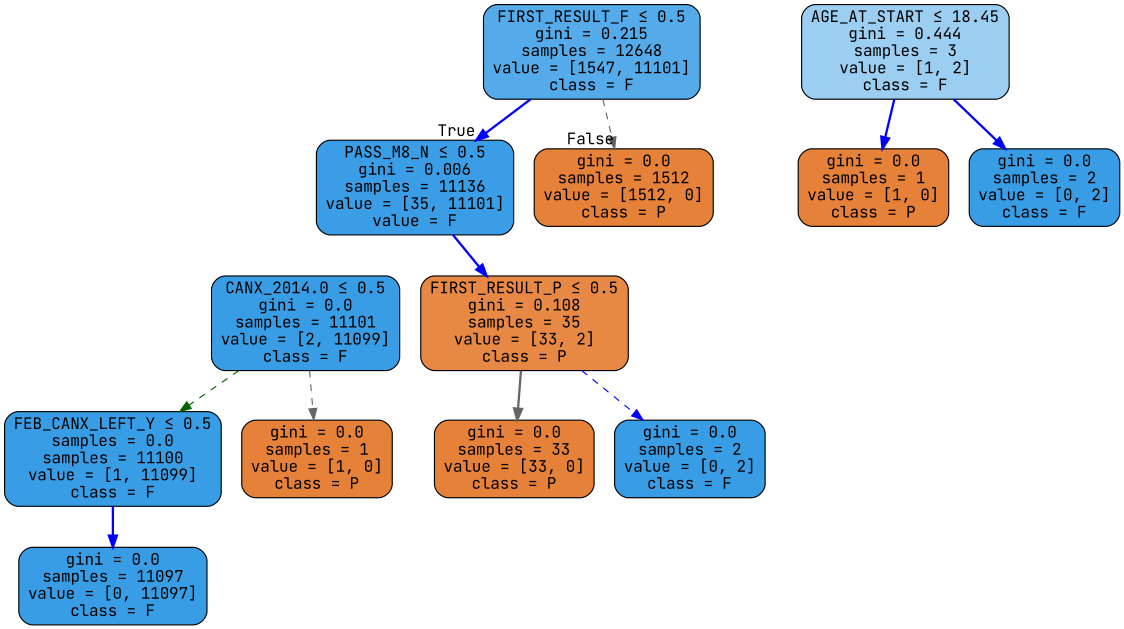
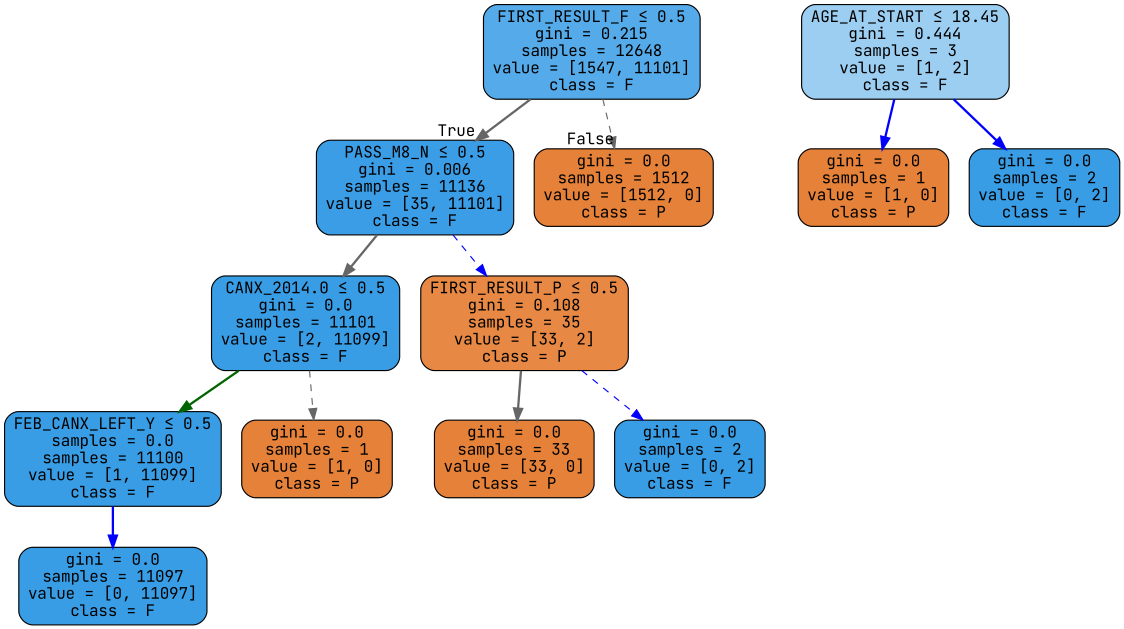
edge "FIRST_RESULT_F ≤ 0.5" -> "PASS_M8_N ≤ 0.5": color blue -> gray40
node "PASS_M8_N ≤ 0.5": text "value = F" -> "class = F"
edge "PASS_M8_N ≤ 0.5" -> "CANX_2014.0 ≤ 0.5": added
edge "PASS_M8_N ≤ 0.5" -> "FIRST_RESULT_P ≤ 0.5": style bold -> dashed
edge "CANX_2014.0 ≤ 0.5" -> "FEB_CANX_LEFT_Y ≤ 0.5": style dashed -> bold
